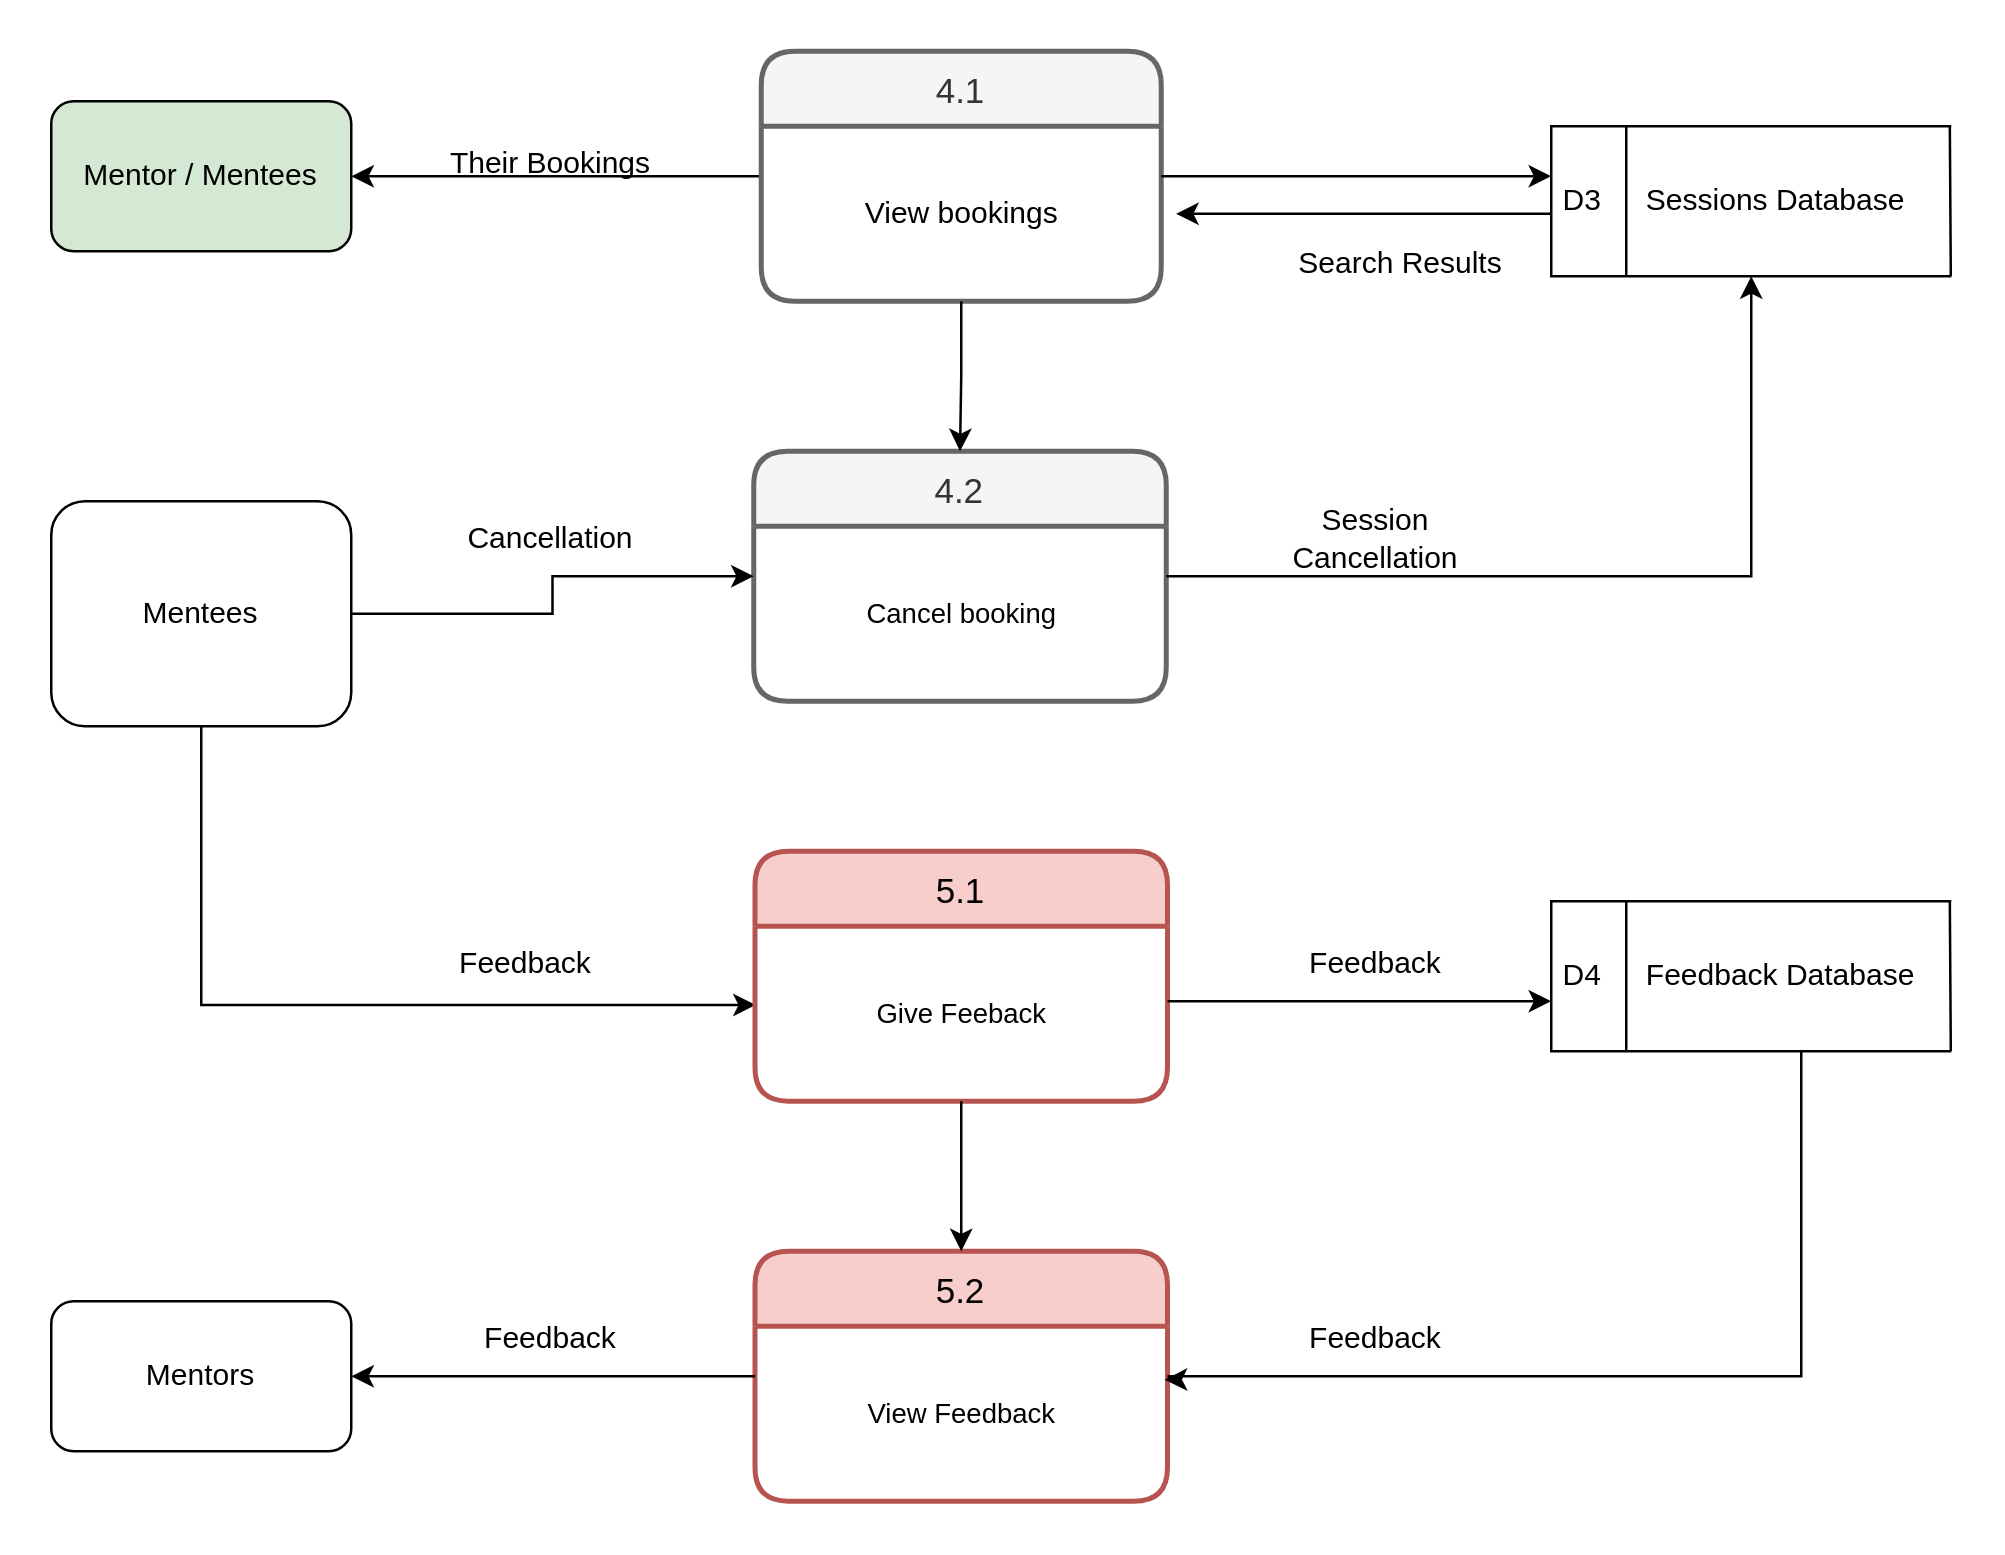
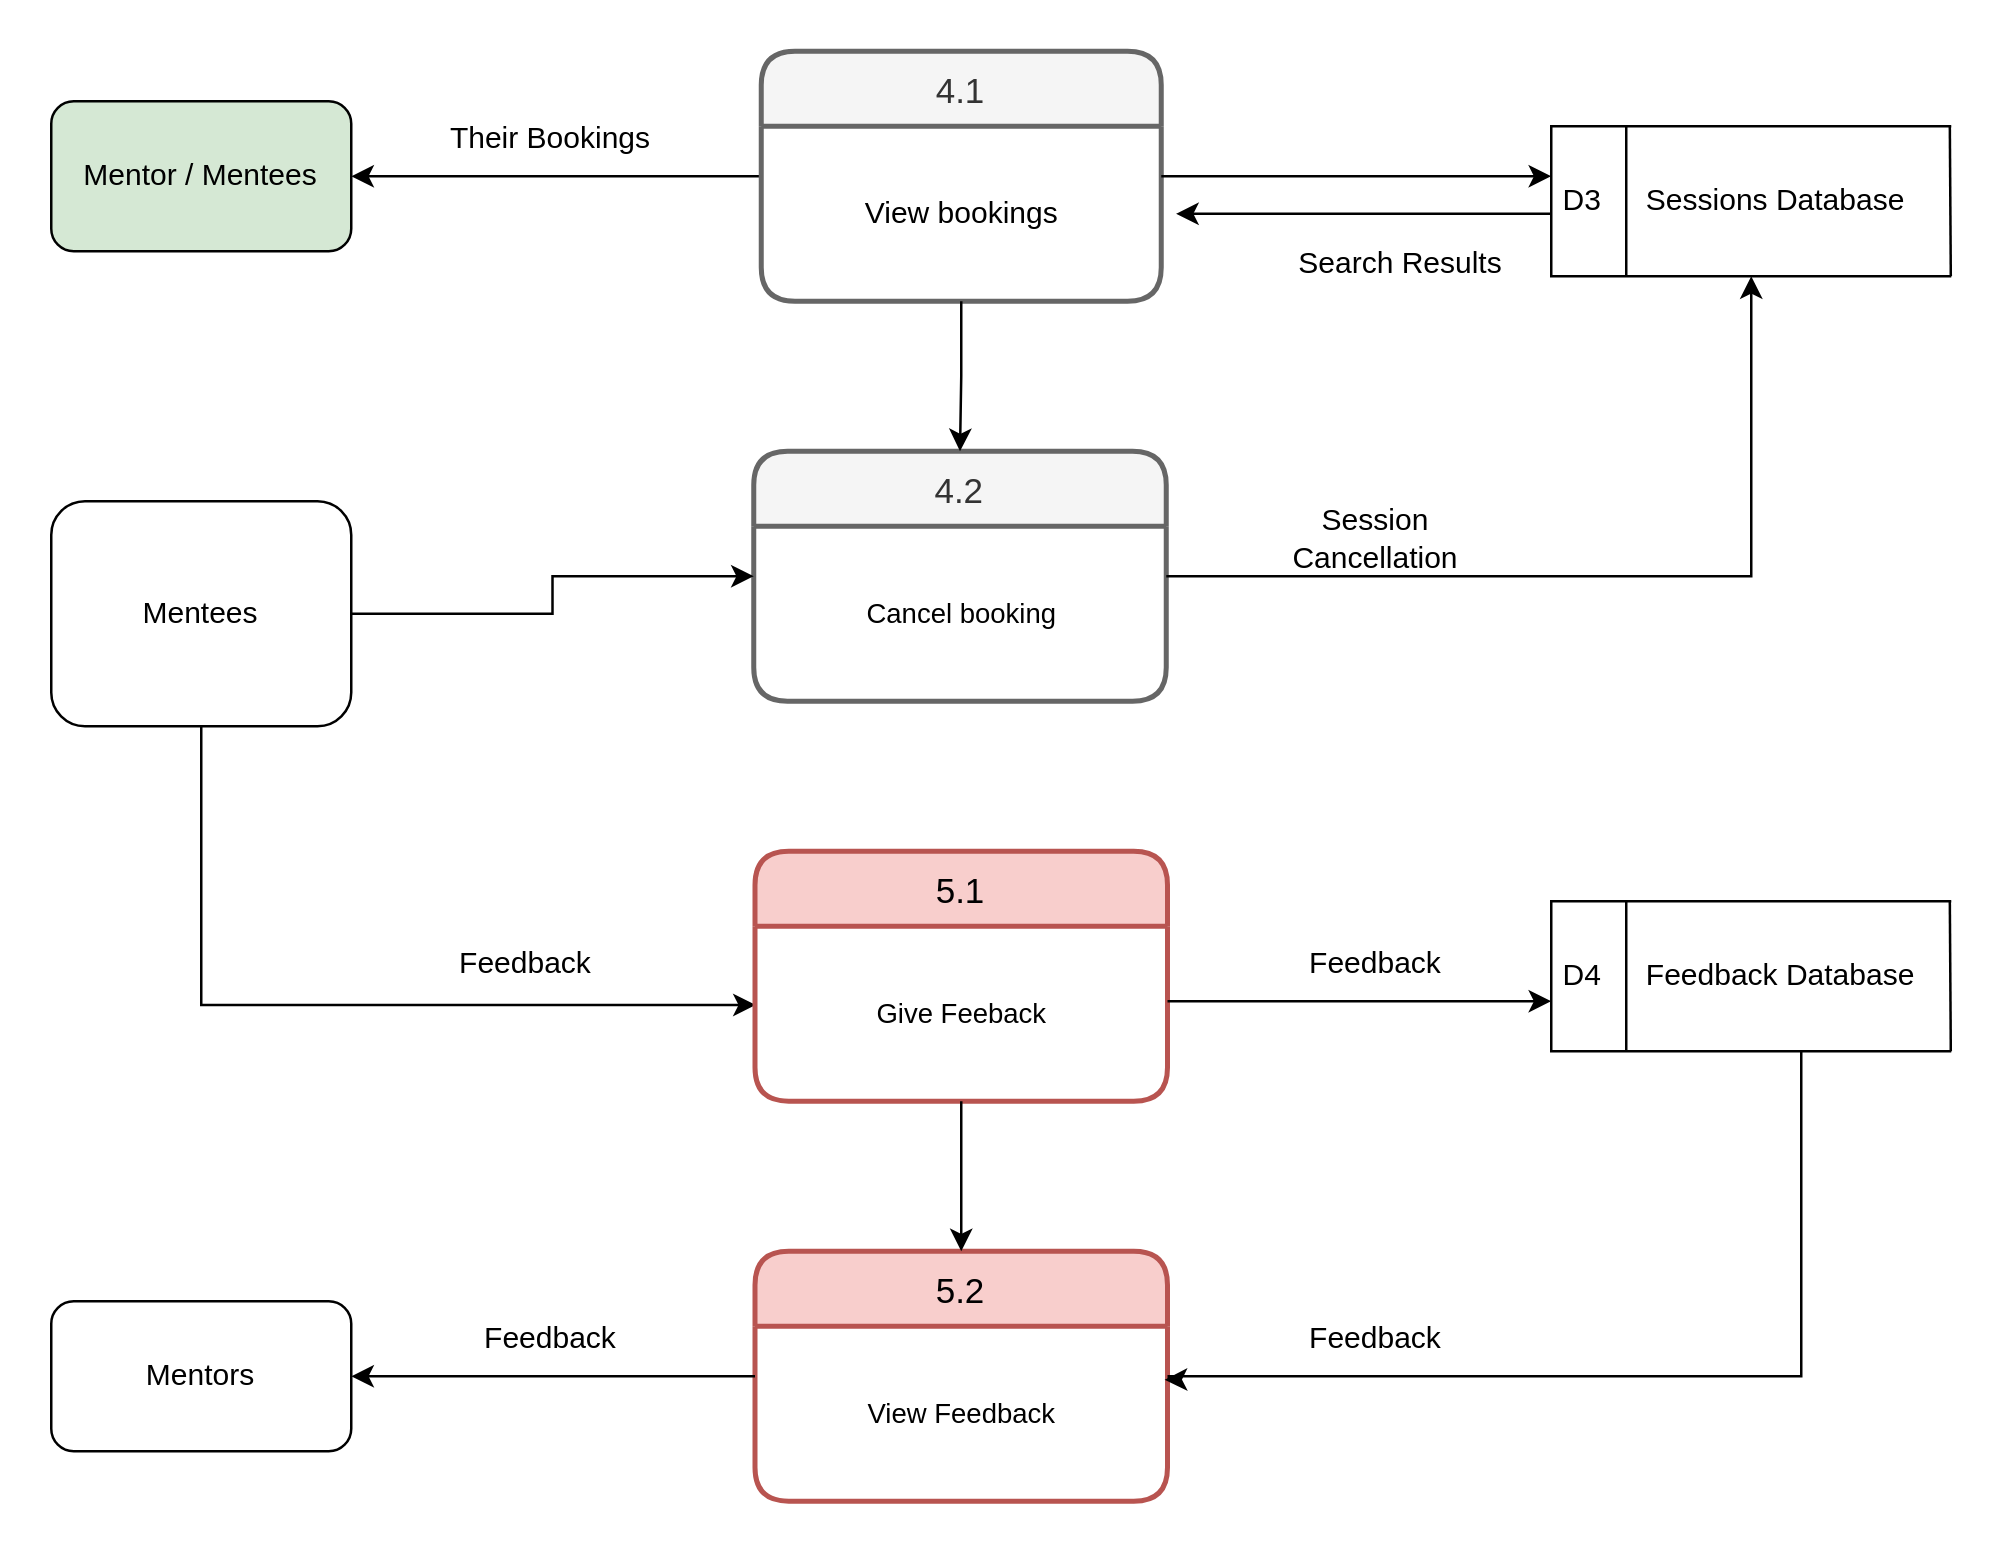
node "Their Bookings": moved (551, 164) -> (551, 139)
node "Cancellation": removed
